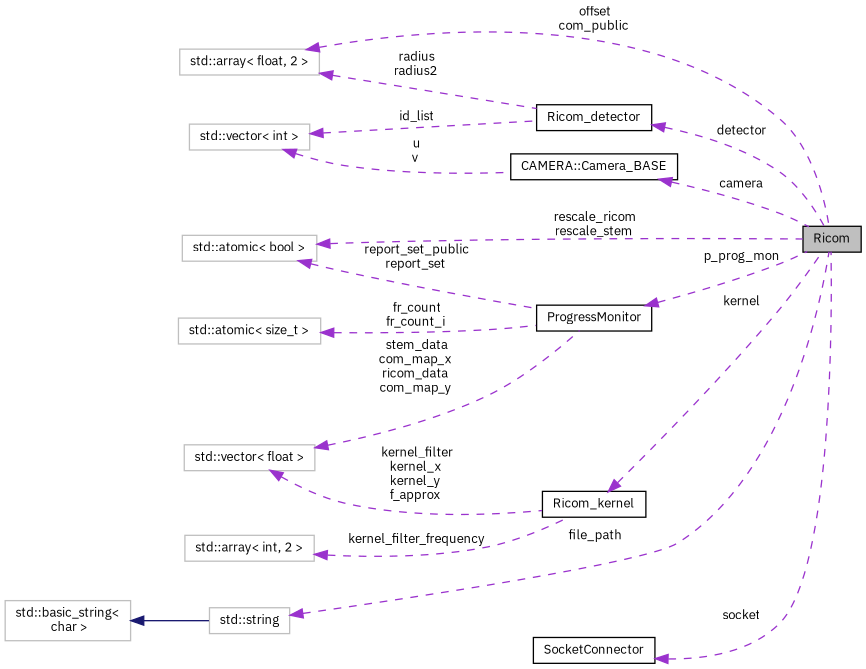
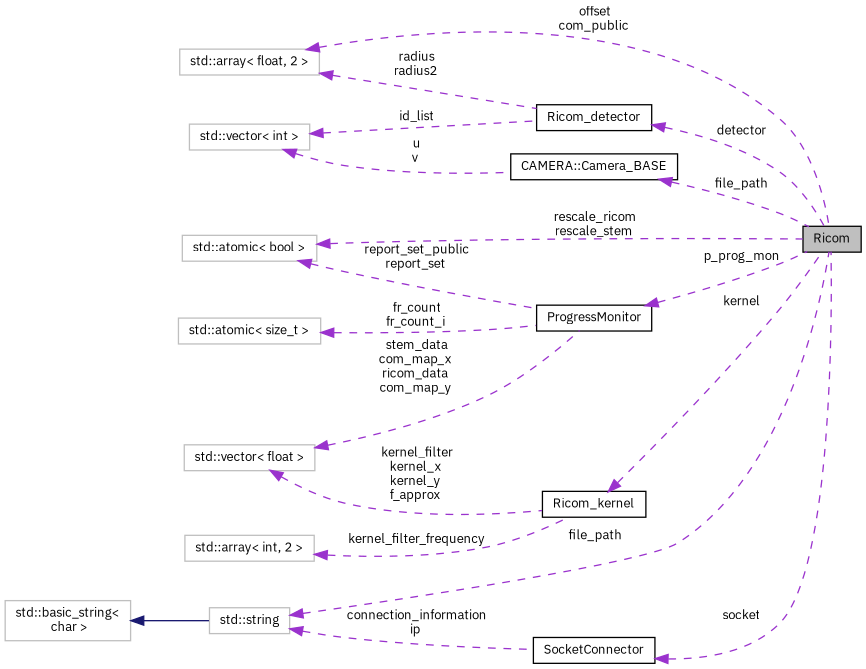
edge "Ricom" -> "CAMERA::Camera_BASE": label " camera" -> " file_path"
edge "SocketConnector" -> "std::string": added, label "connection_information ip"
